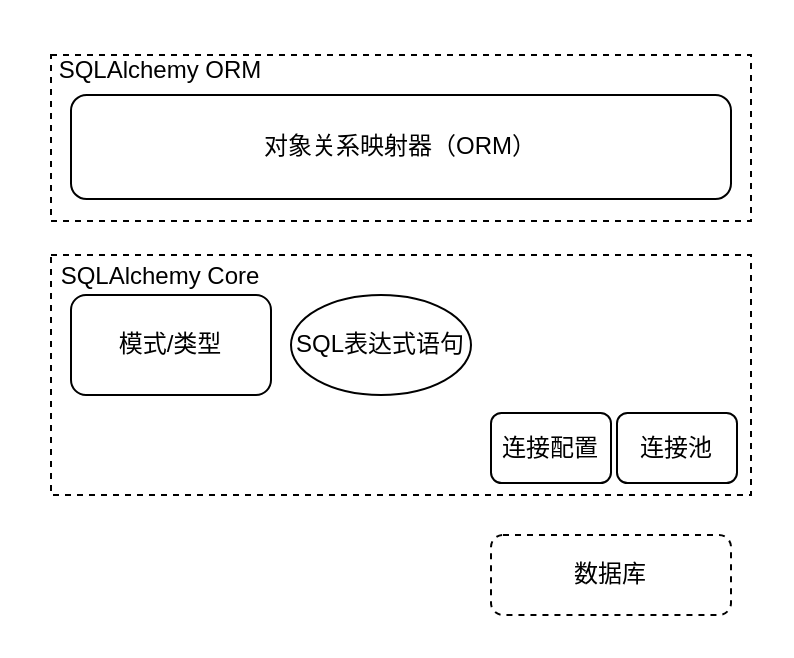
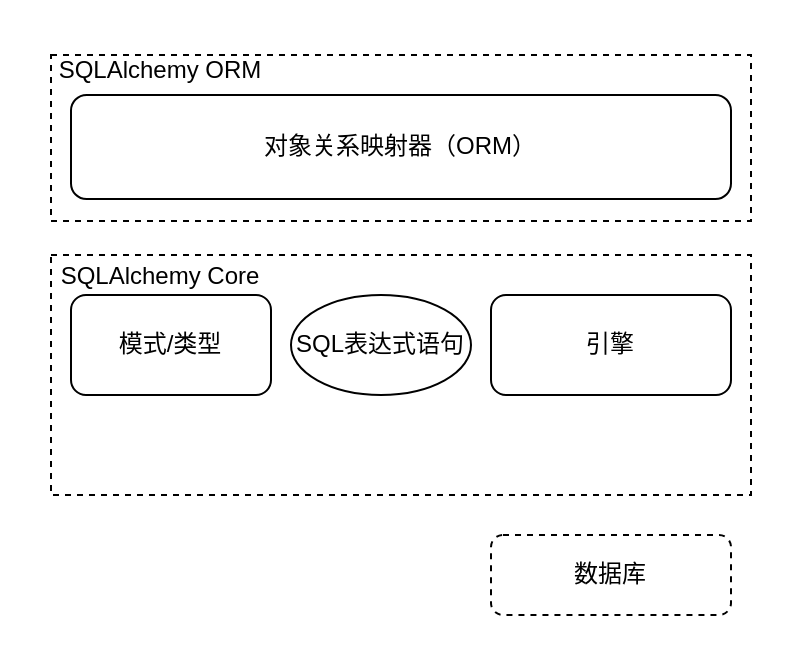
node "引擎": added
node "连接配置": removed
node "连接池": removed
